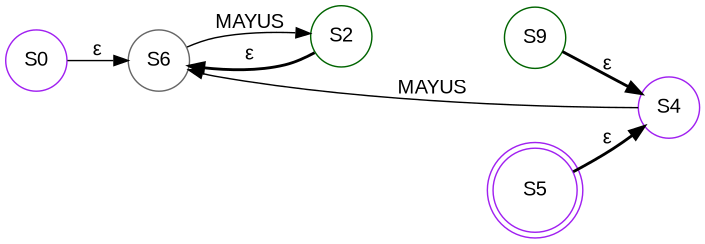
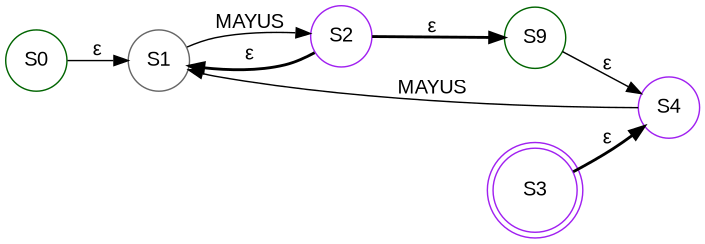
node "S2": color darkgreen -> purple
edge "S2" -> "S9": added, label "ε"
node "S0": color purple -> darkgreen
node "S6": label "S6" -> "S1"
edge "S9" -> "S4": style bold -> solid
node "S5": label "S5" -> "S3"
